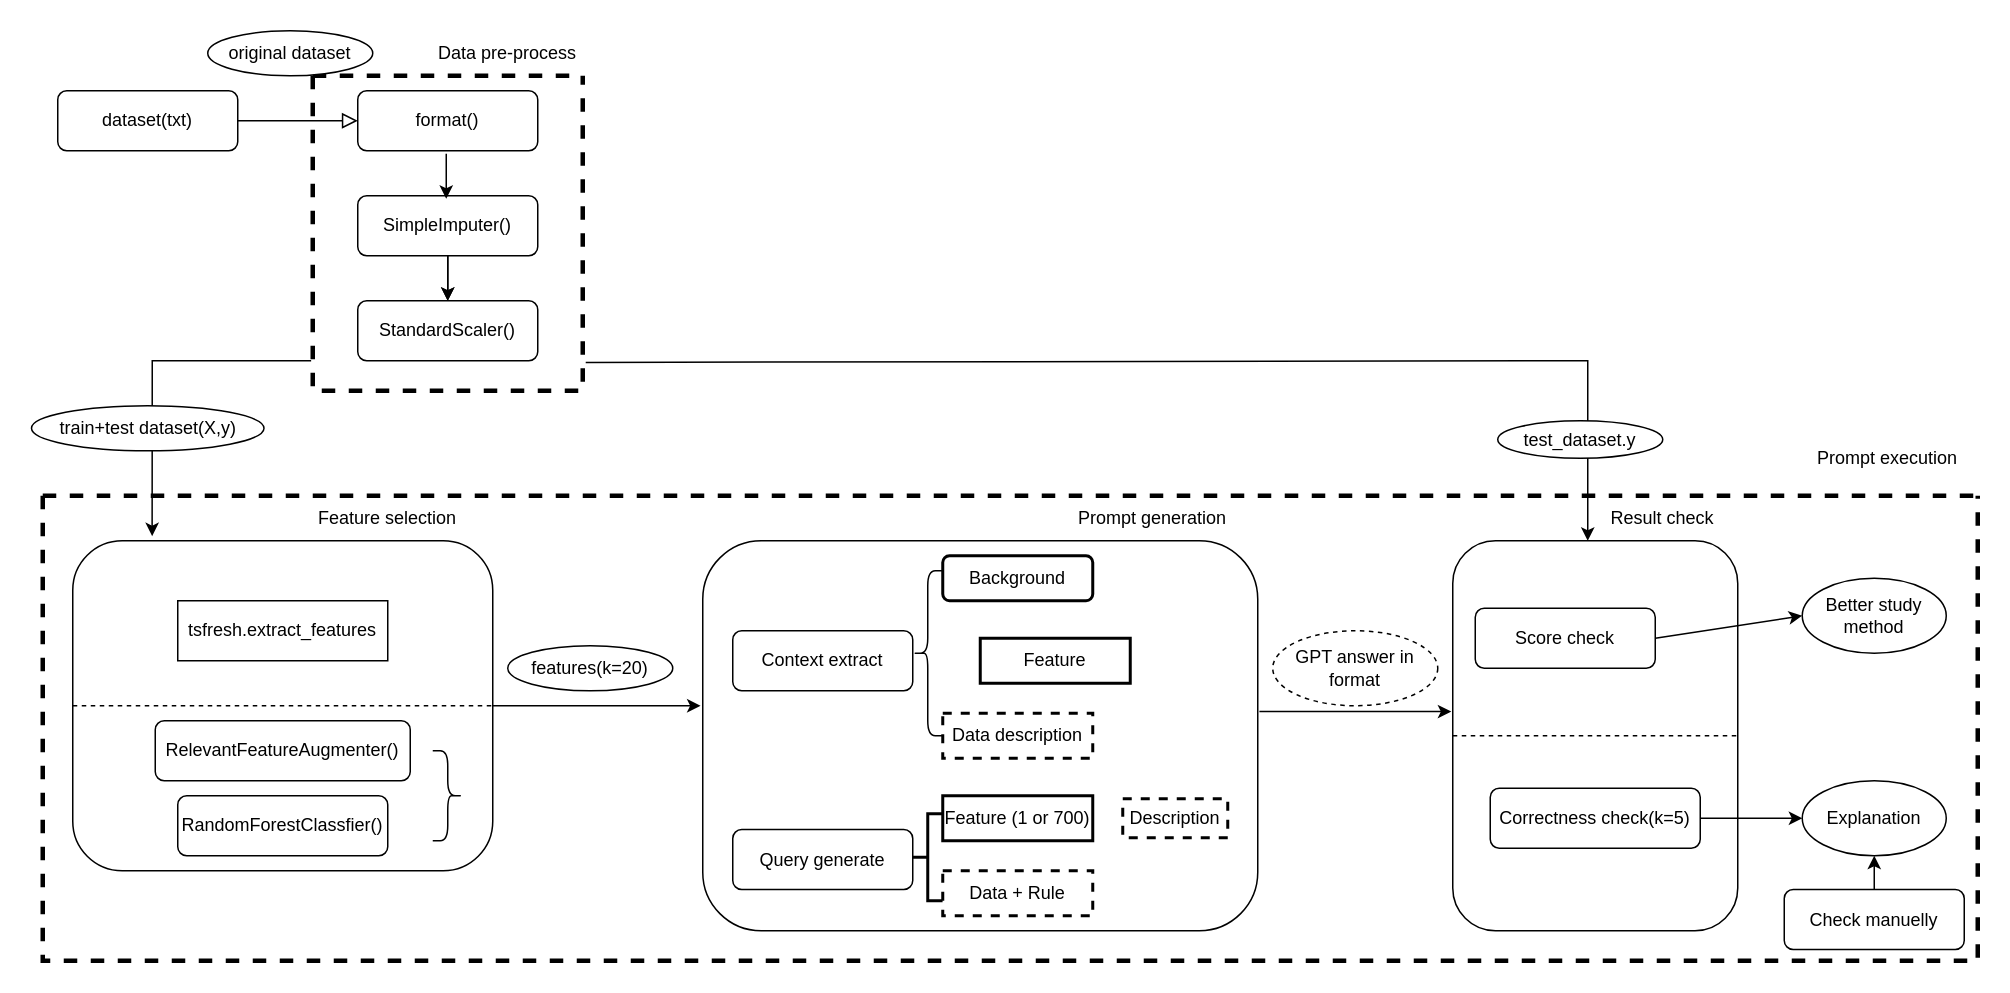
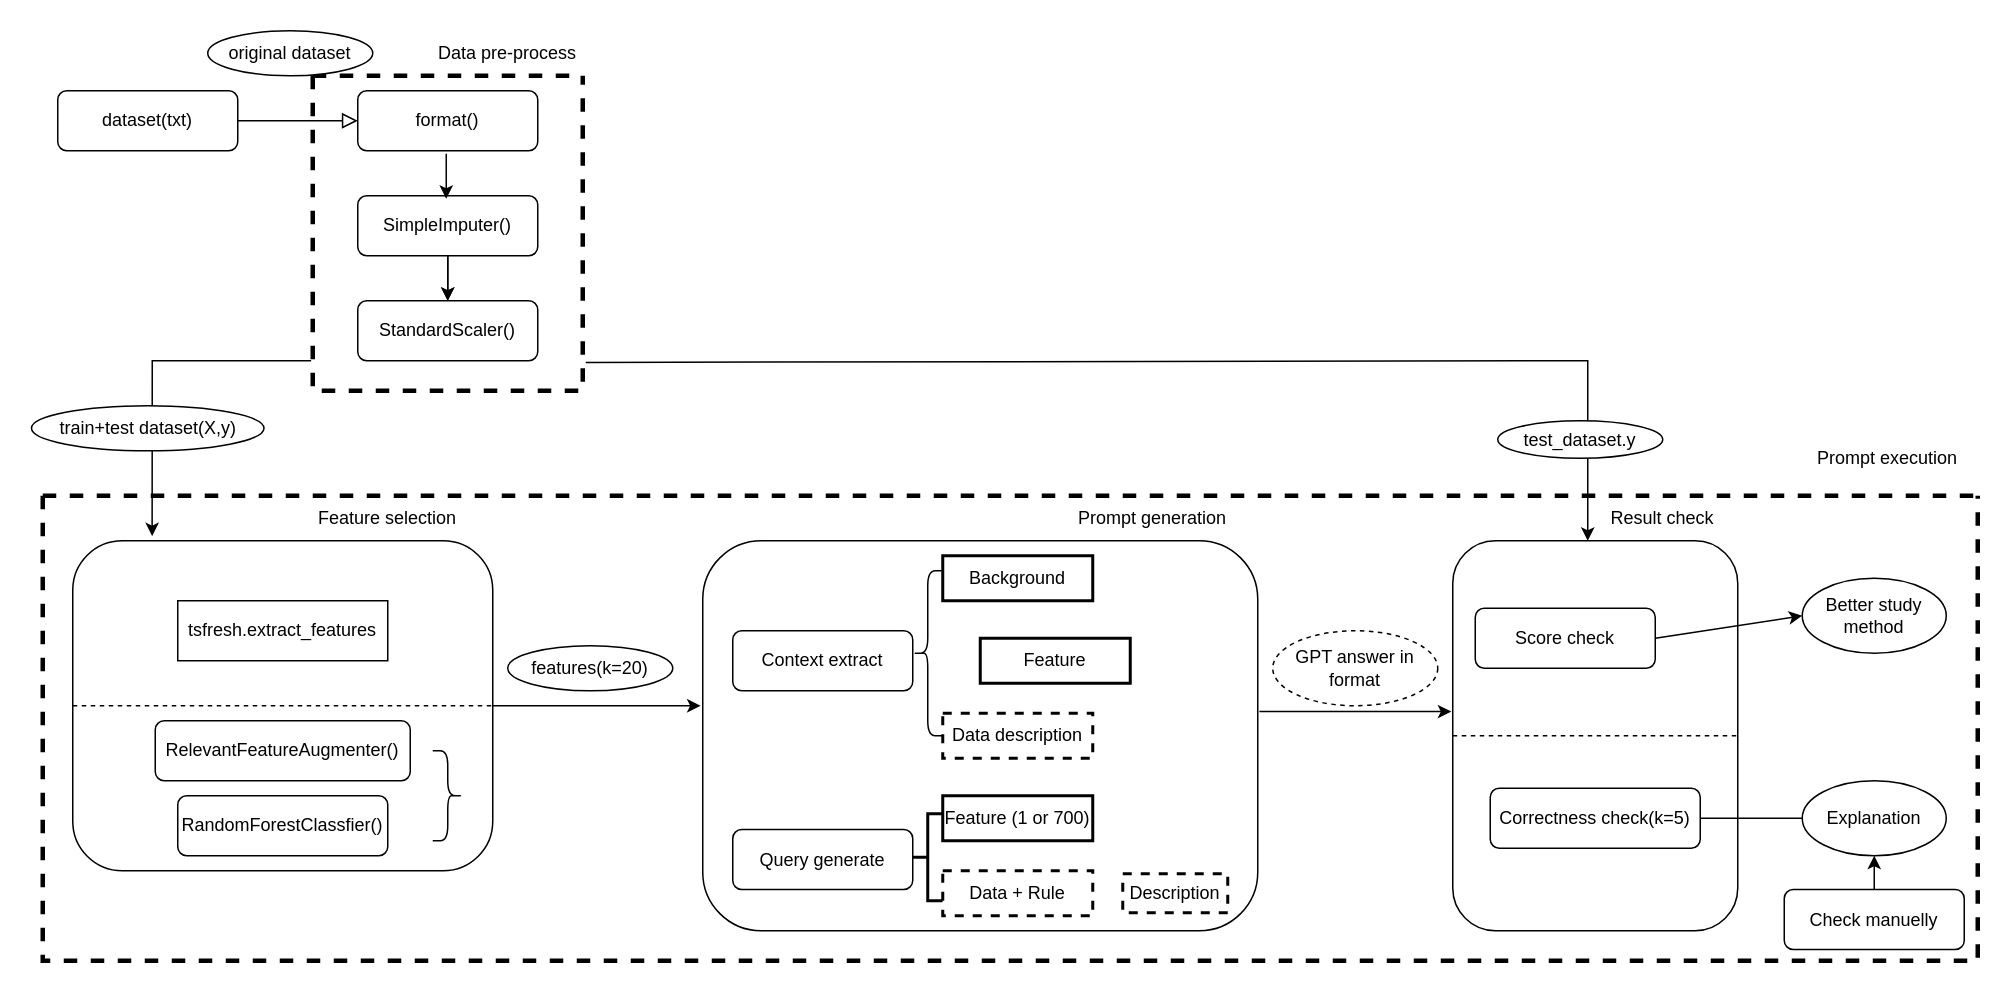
node "Background": shape rounded rectangle -> rectangle
node "Description": moved (1175, 818) -> (1175, 893)
edge "Correctness check(k=5)" -> "Explanation": arrowhead classic -> none
